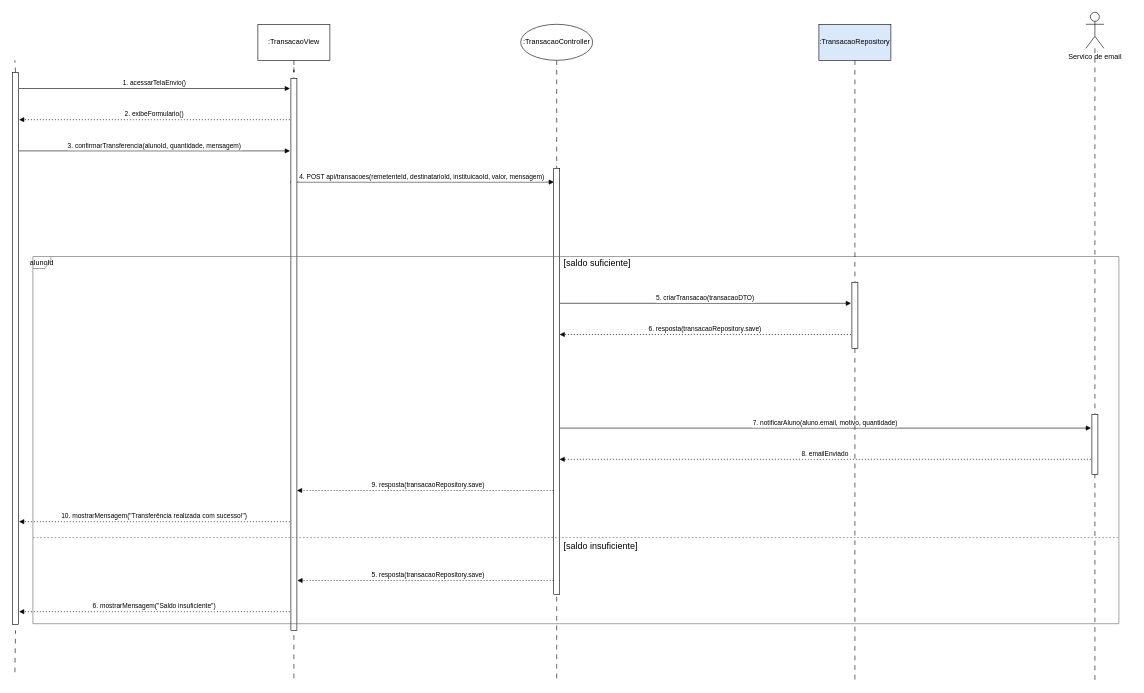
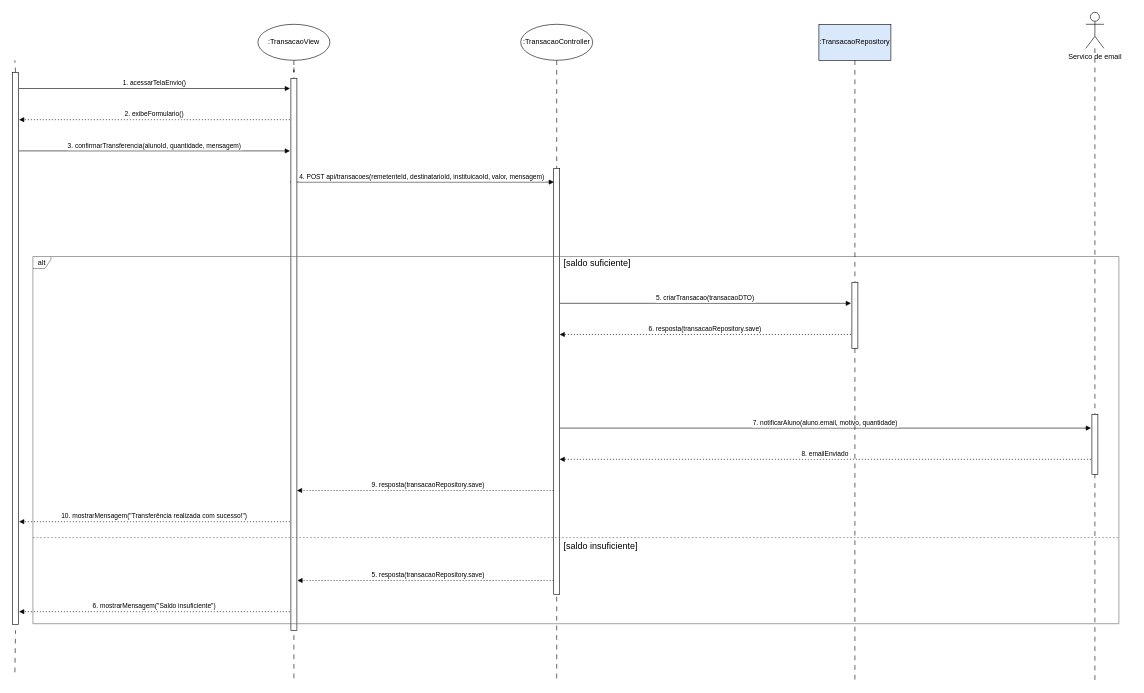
node ":TransacaoView": shape rectangle -> ellipse
node "alunoId": label "alunoId" -> "alt"
